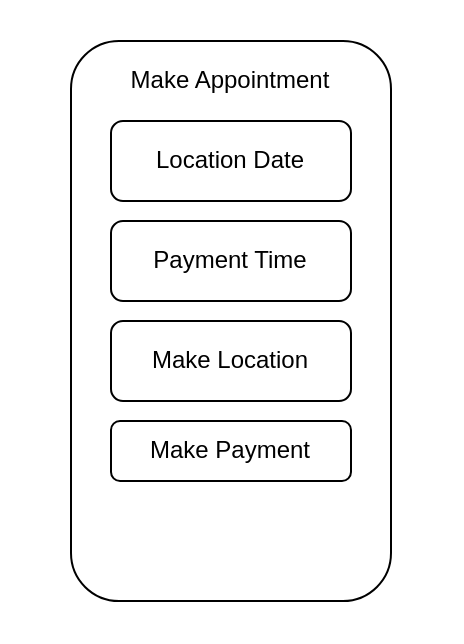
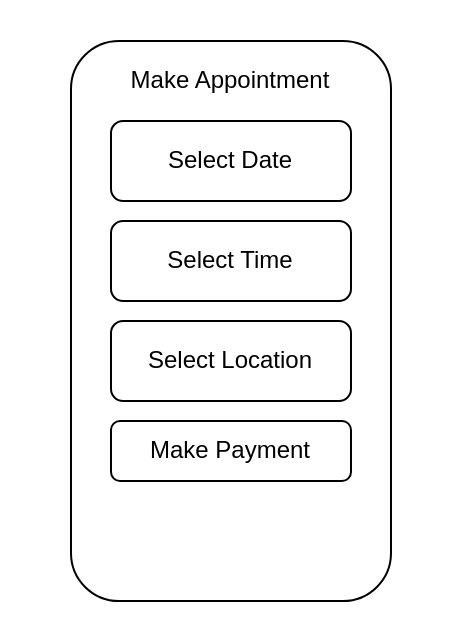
node "Location Date": label "Location Date" -> "Select Date"
node "Payment Time": label "Payment Time" -> "Select Time"
node "Make Location": label "Make Location" -> "Select Location"
